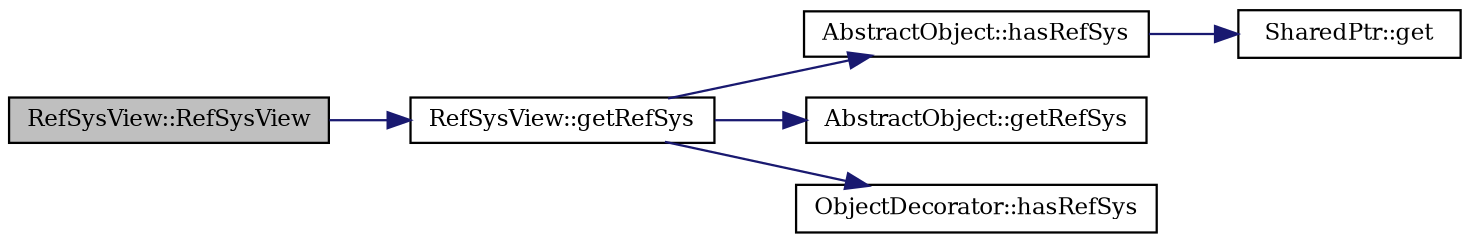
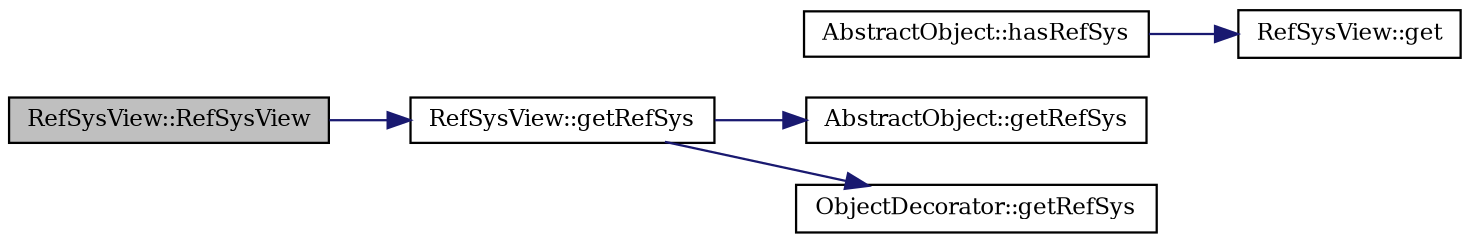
node "SharedPtr::get": label "SharedPtr::get" -> "RefSysView::get"
edge "RefSysView::getRefSys" -> "AbstractObject::hasRefSys": removed
node "ObjectDecorator::hasRefSys": label "ObjectDecorator::hasRefSys" -> "ObjectDecorator::getRefSys"
